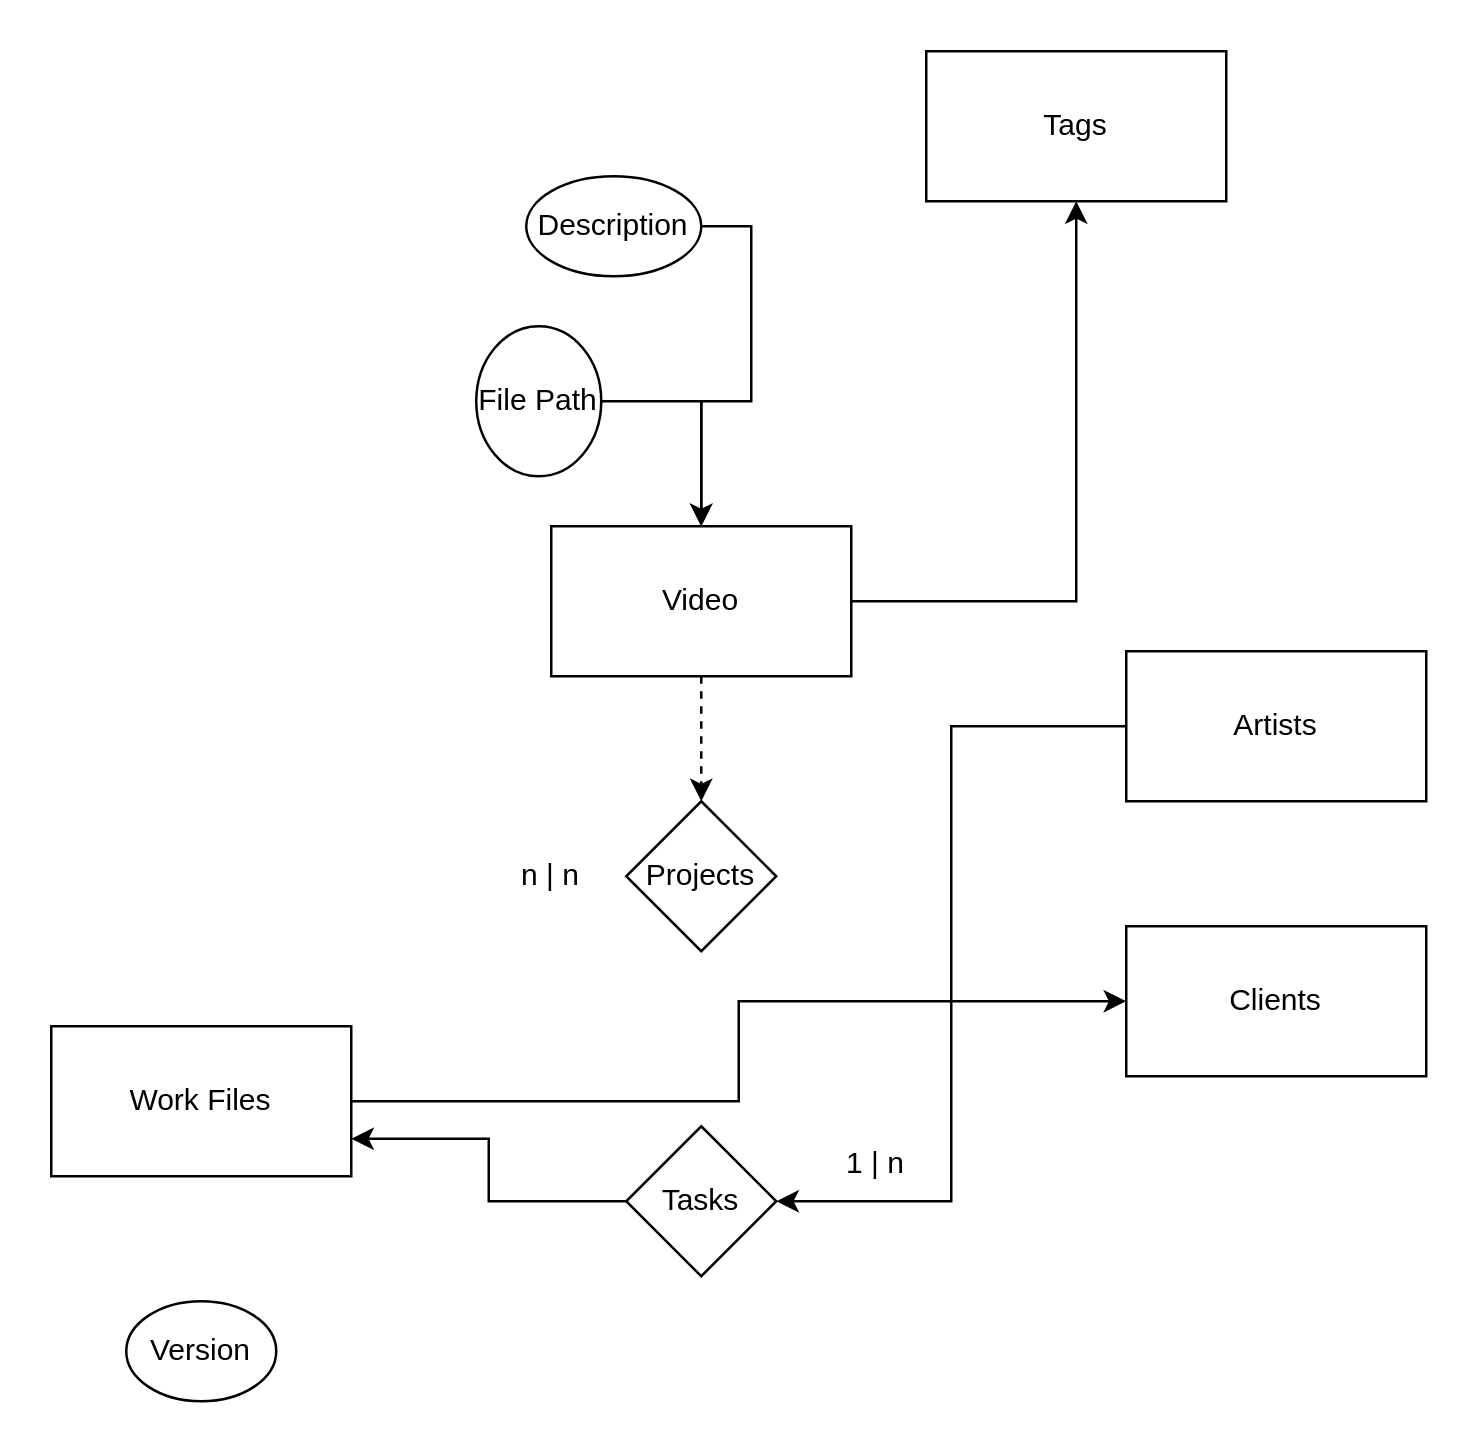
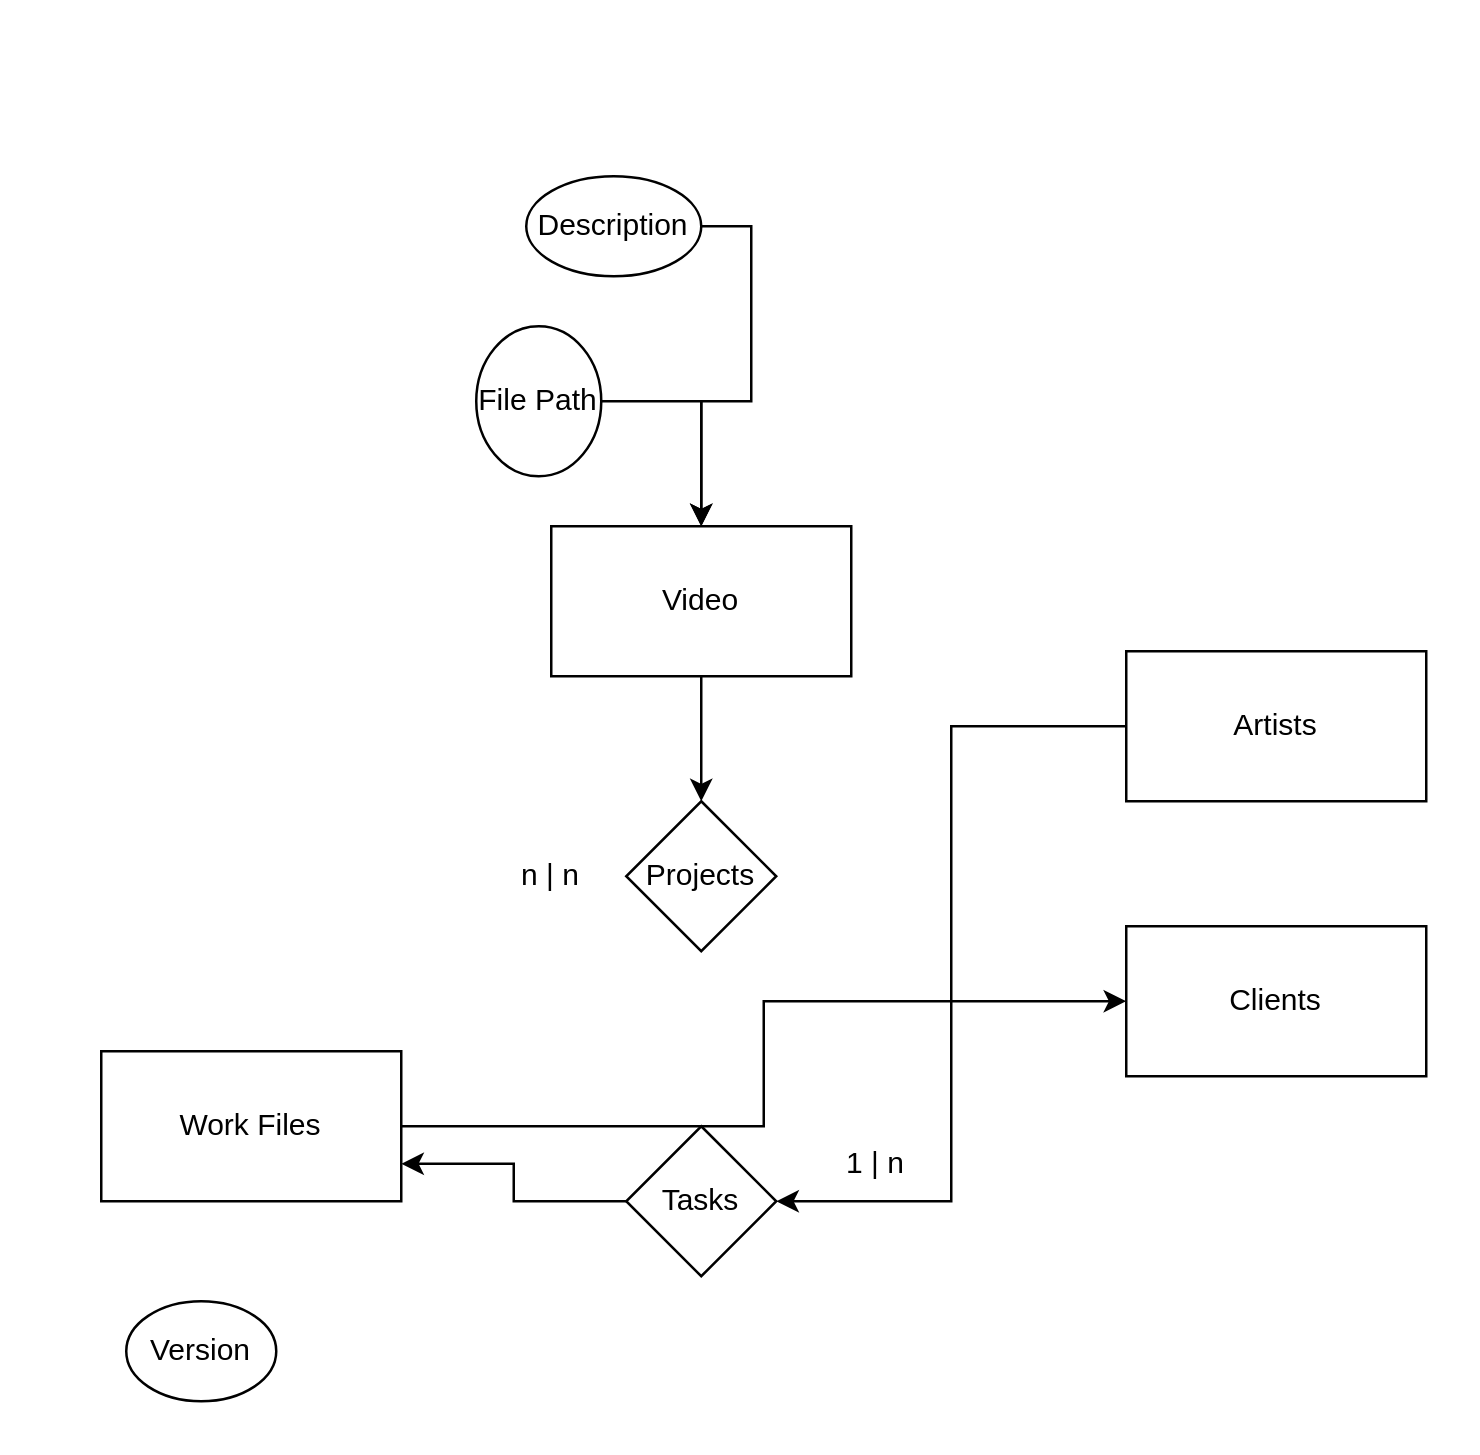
node "Tags": removed
edge "Video" -> "Tags": removed
edge "Video" -> "Projects": style dashed -> solid
node "Work Files": moved (201, 1101) -> (251, 1126)
